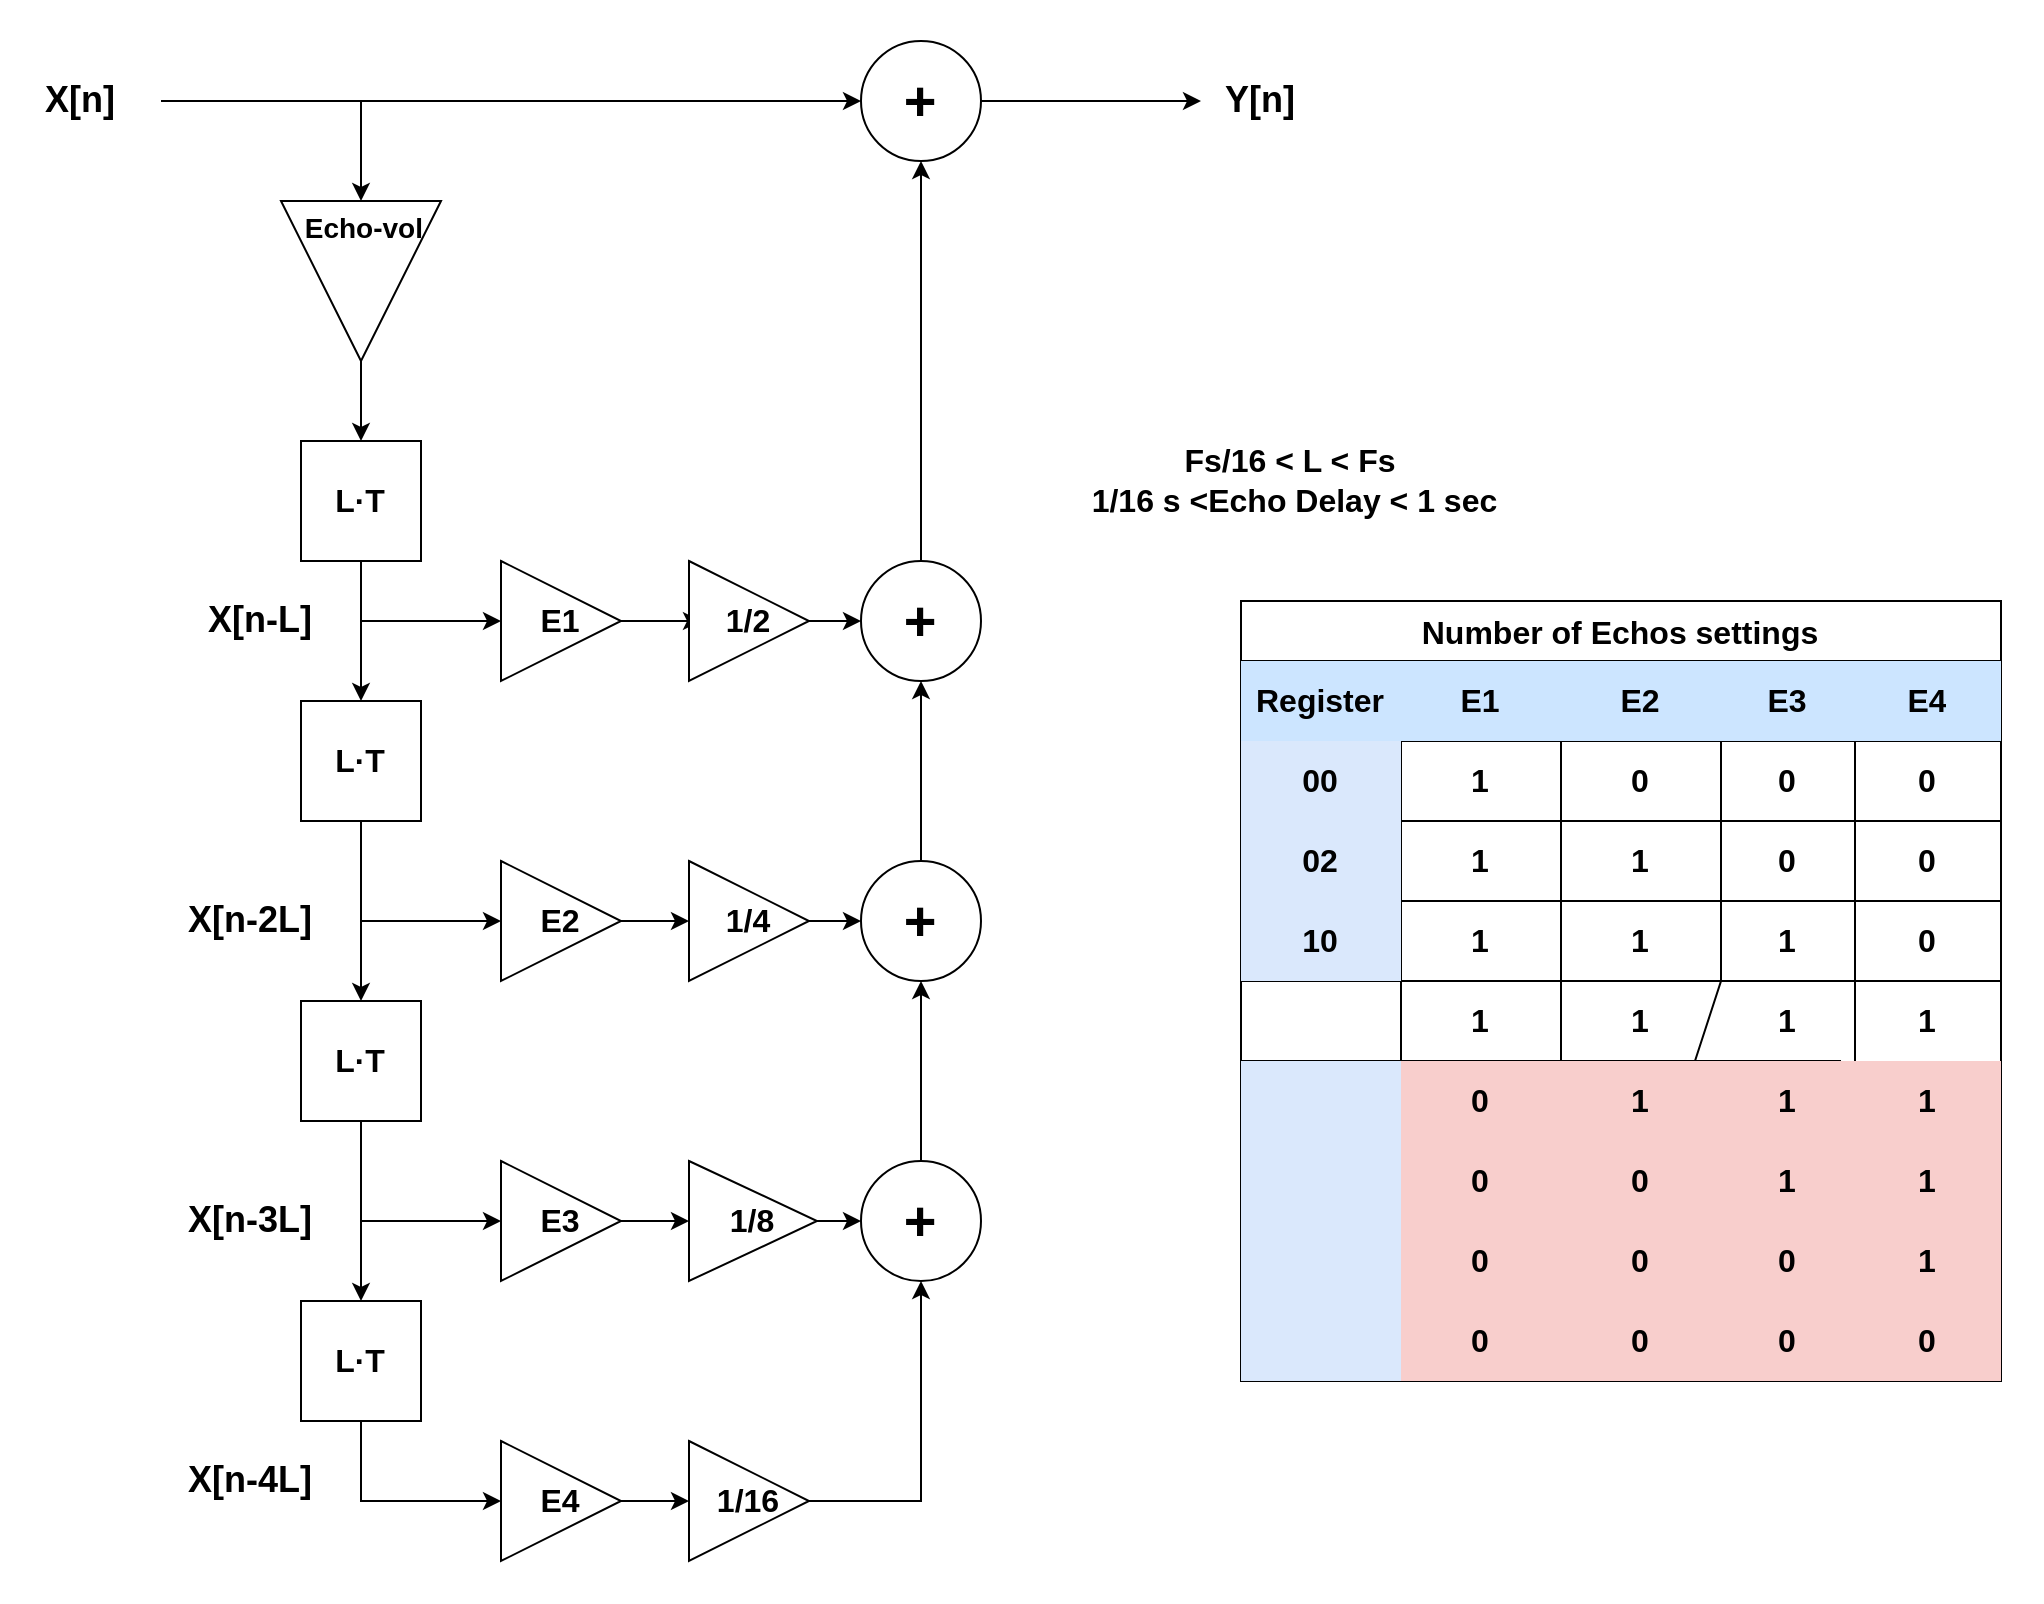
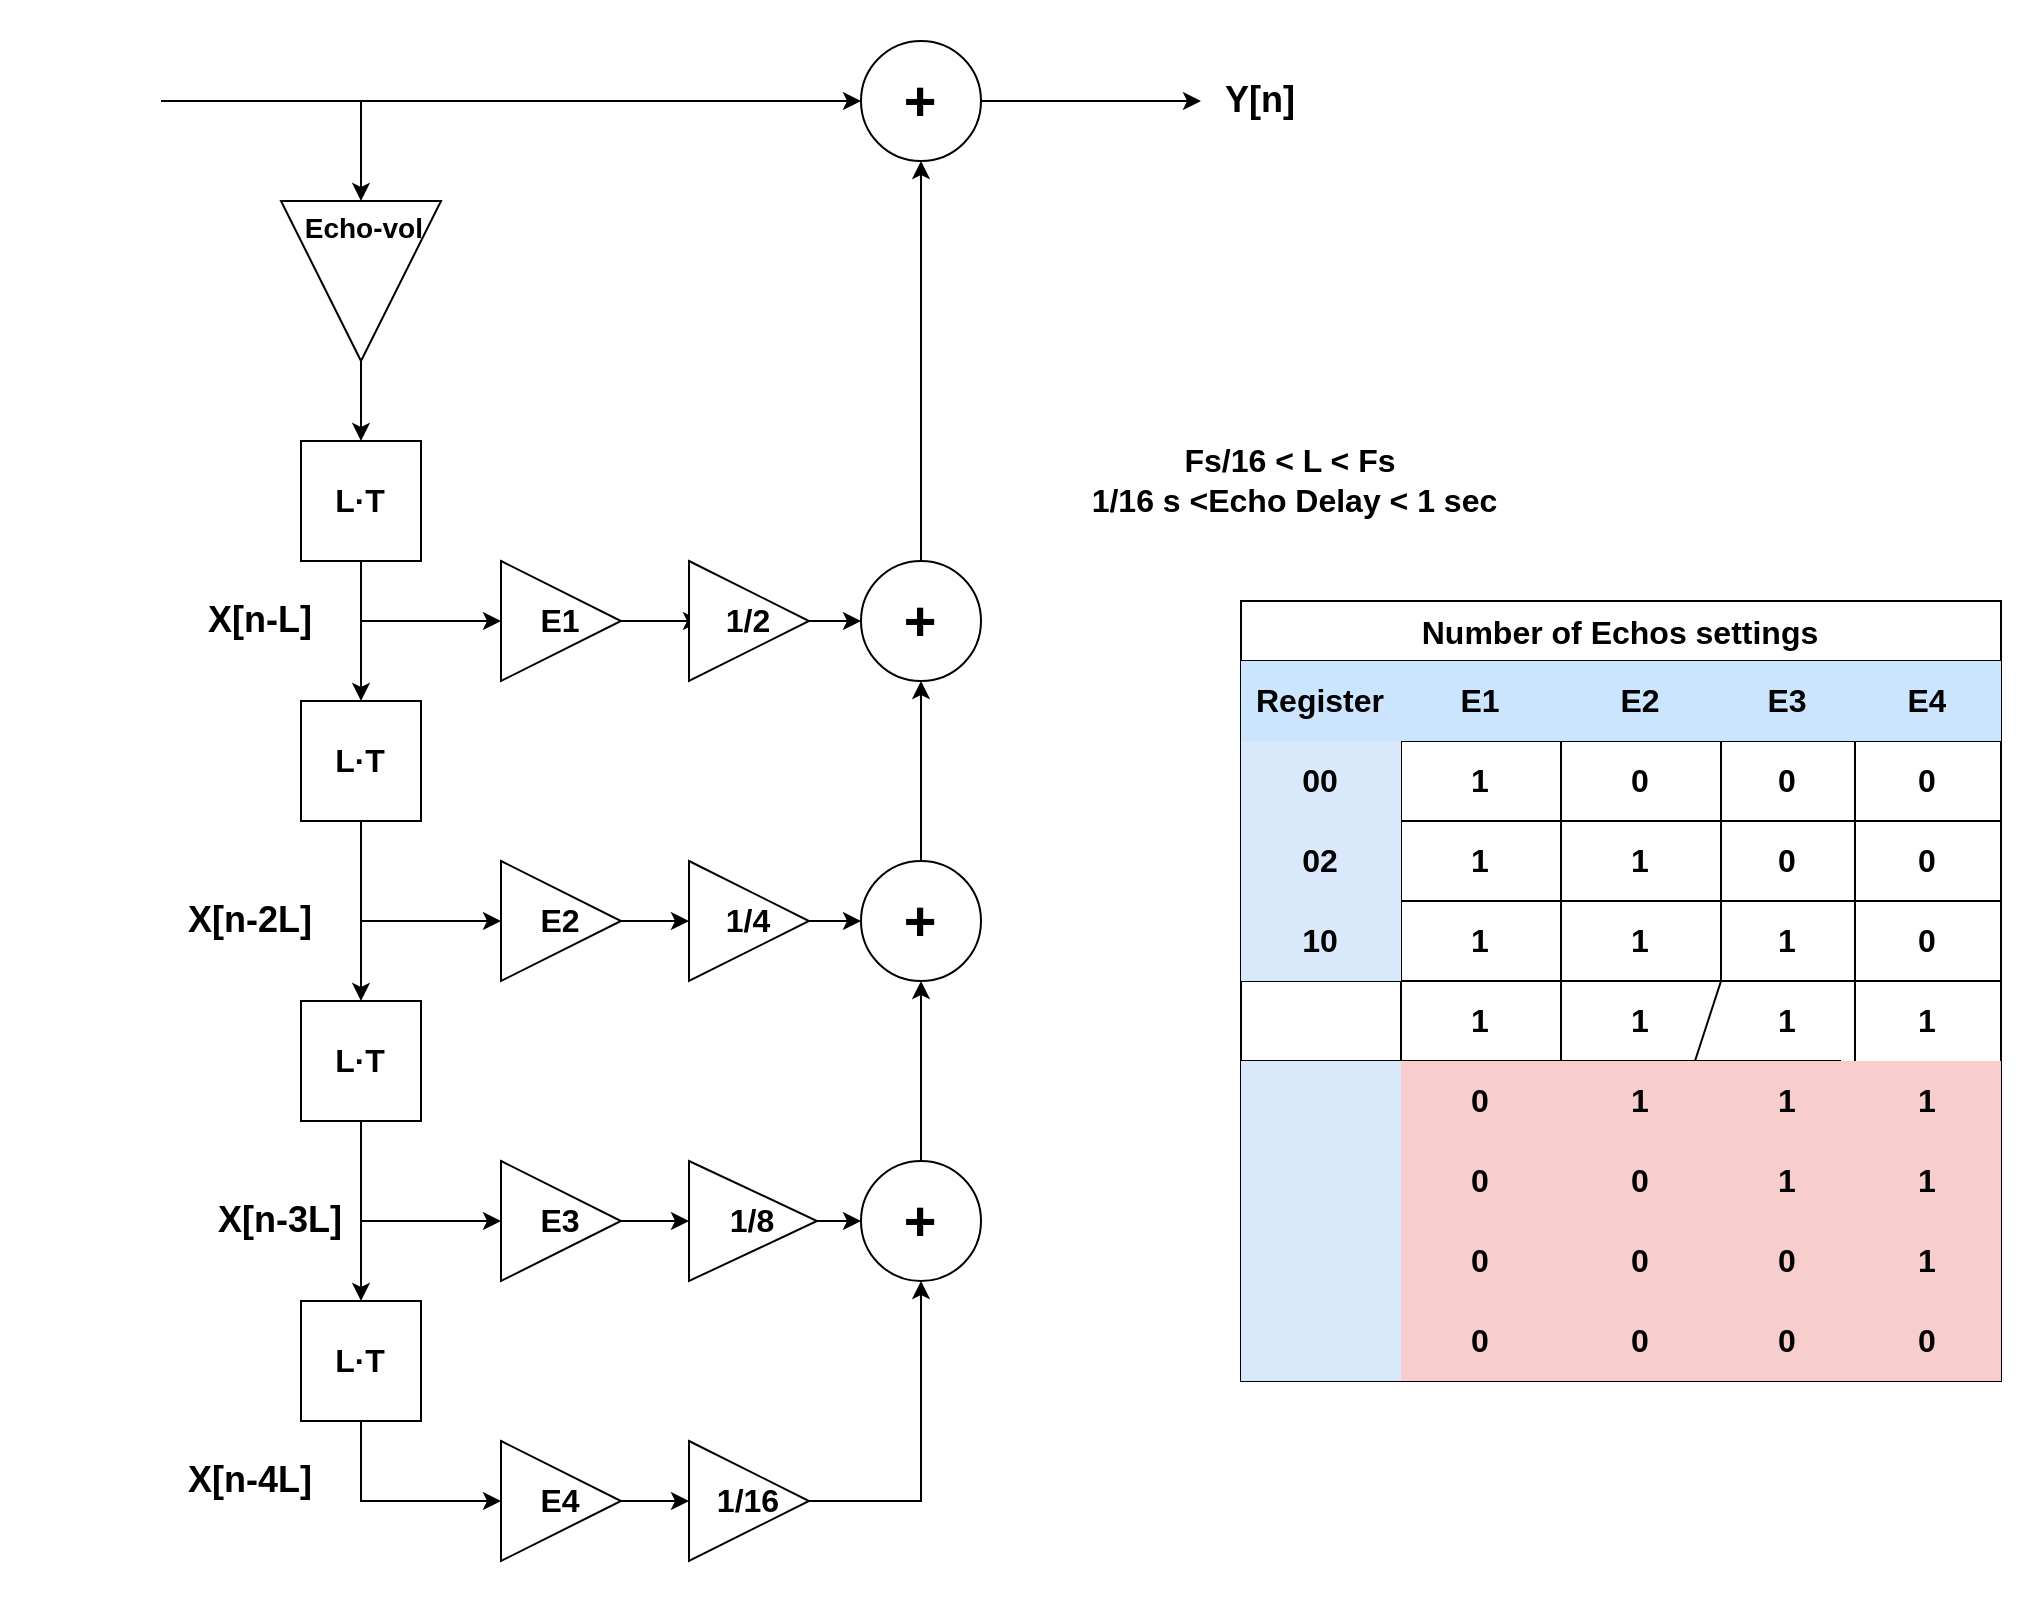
node "X[n]": removed
node "X[n-3L]": moved (251, 1221) -> (281, 1221)
